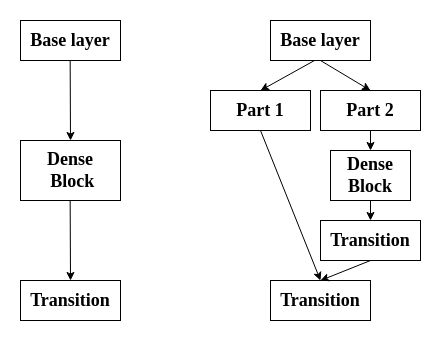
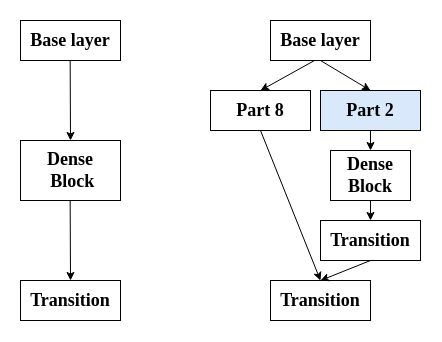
node "Part 1": label "Part 1" -> "Part 8"
node "Part 2": fillcolor #ffffff -> #dae8fc
